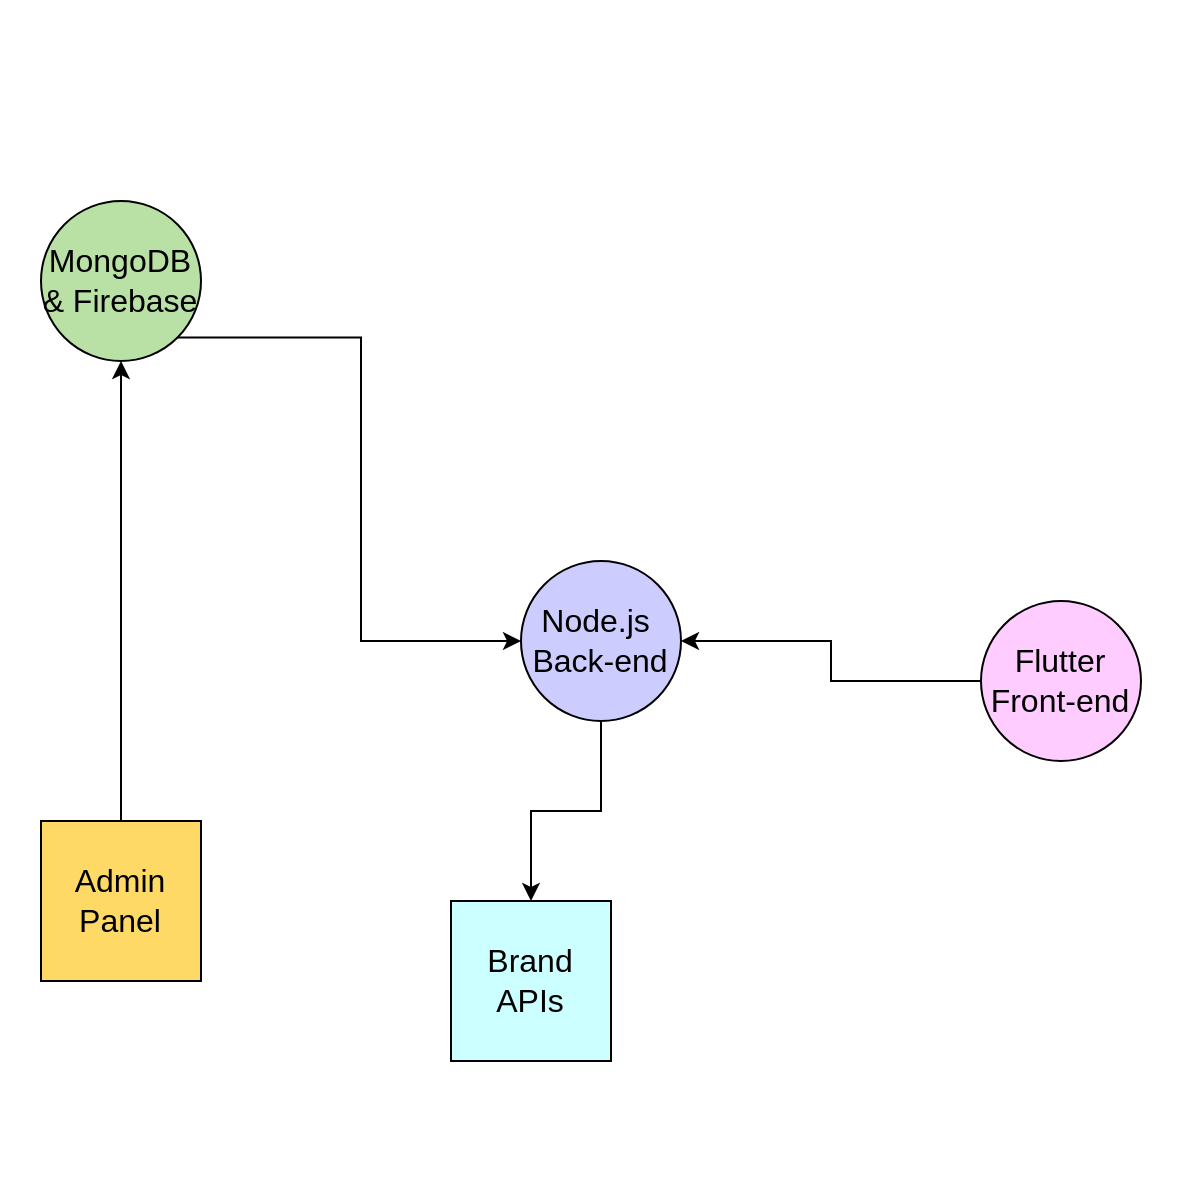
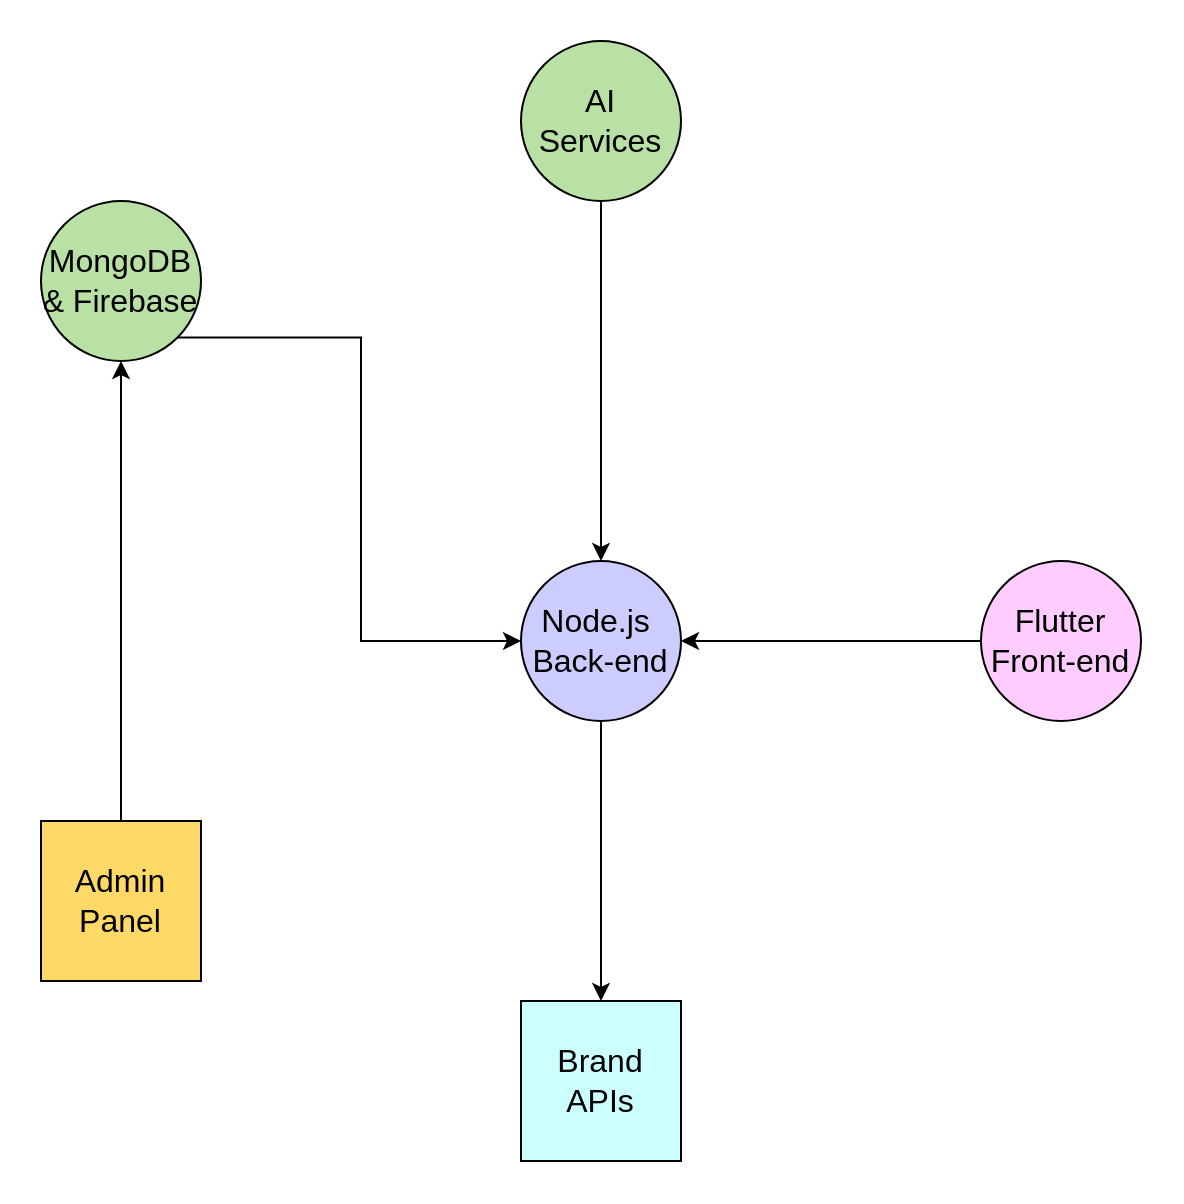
node "AI Services": added
edge "AI Services" -> "Node.js Back-end": added
node "Flutter Front-end": moved (1061, 681) -> (1061, 641)
node "Brand APIs": moved (531, 981) -> (601, 1081)
